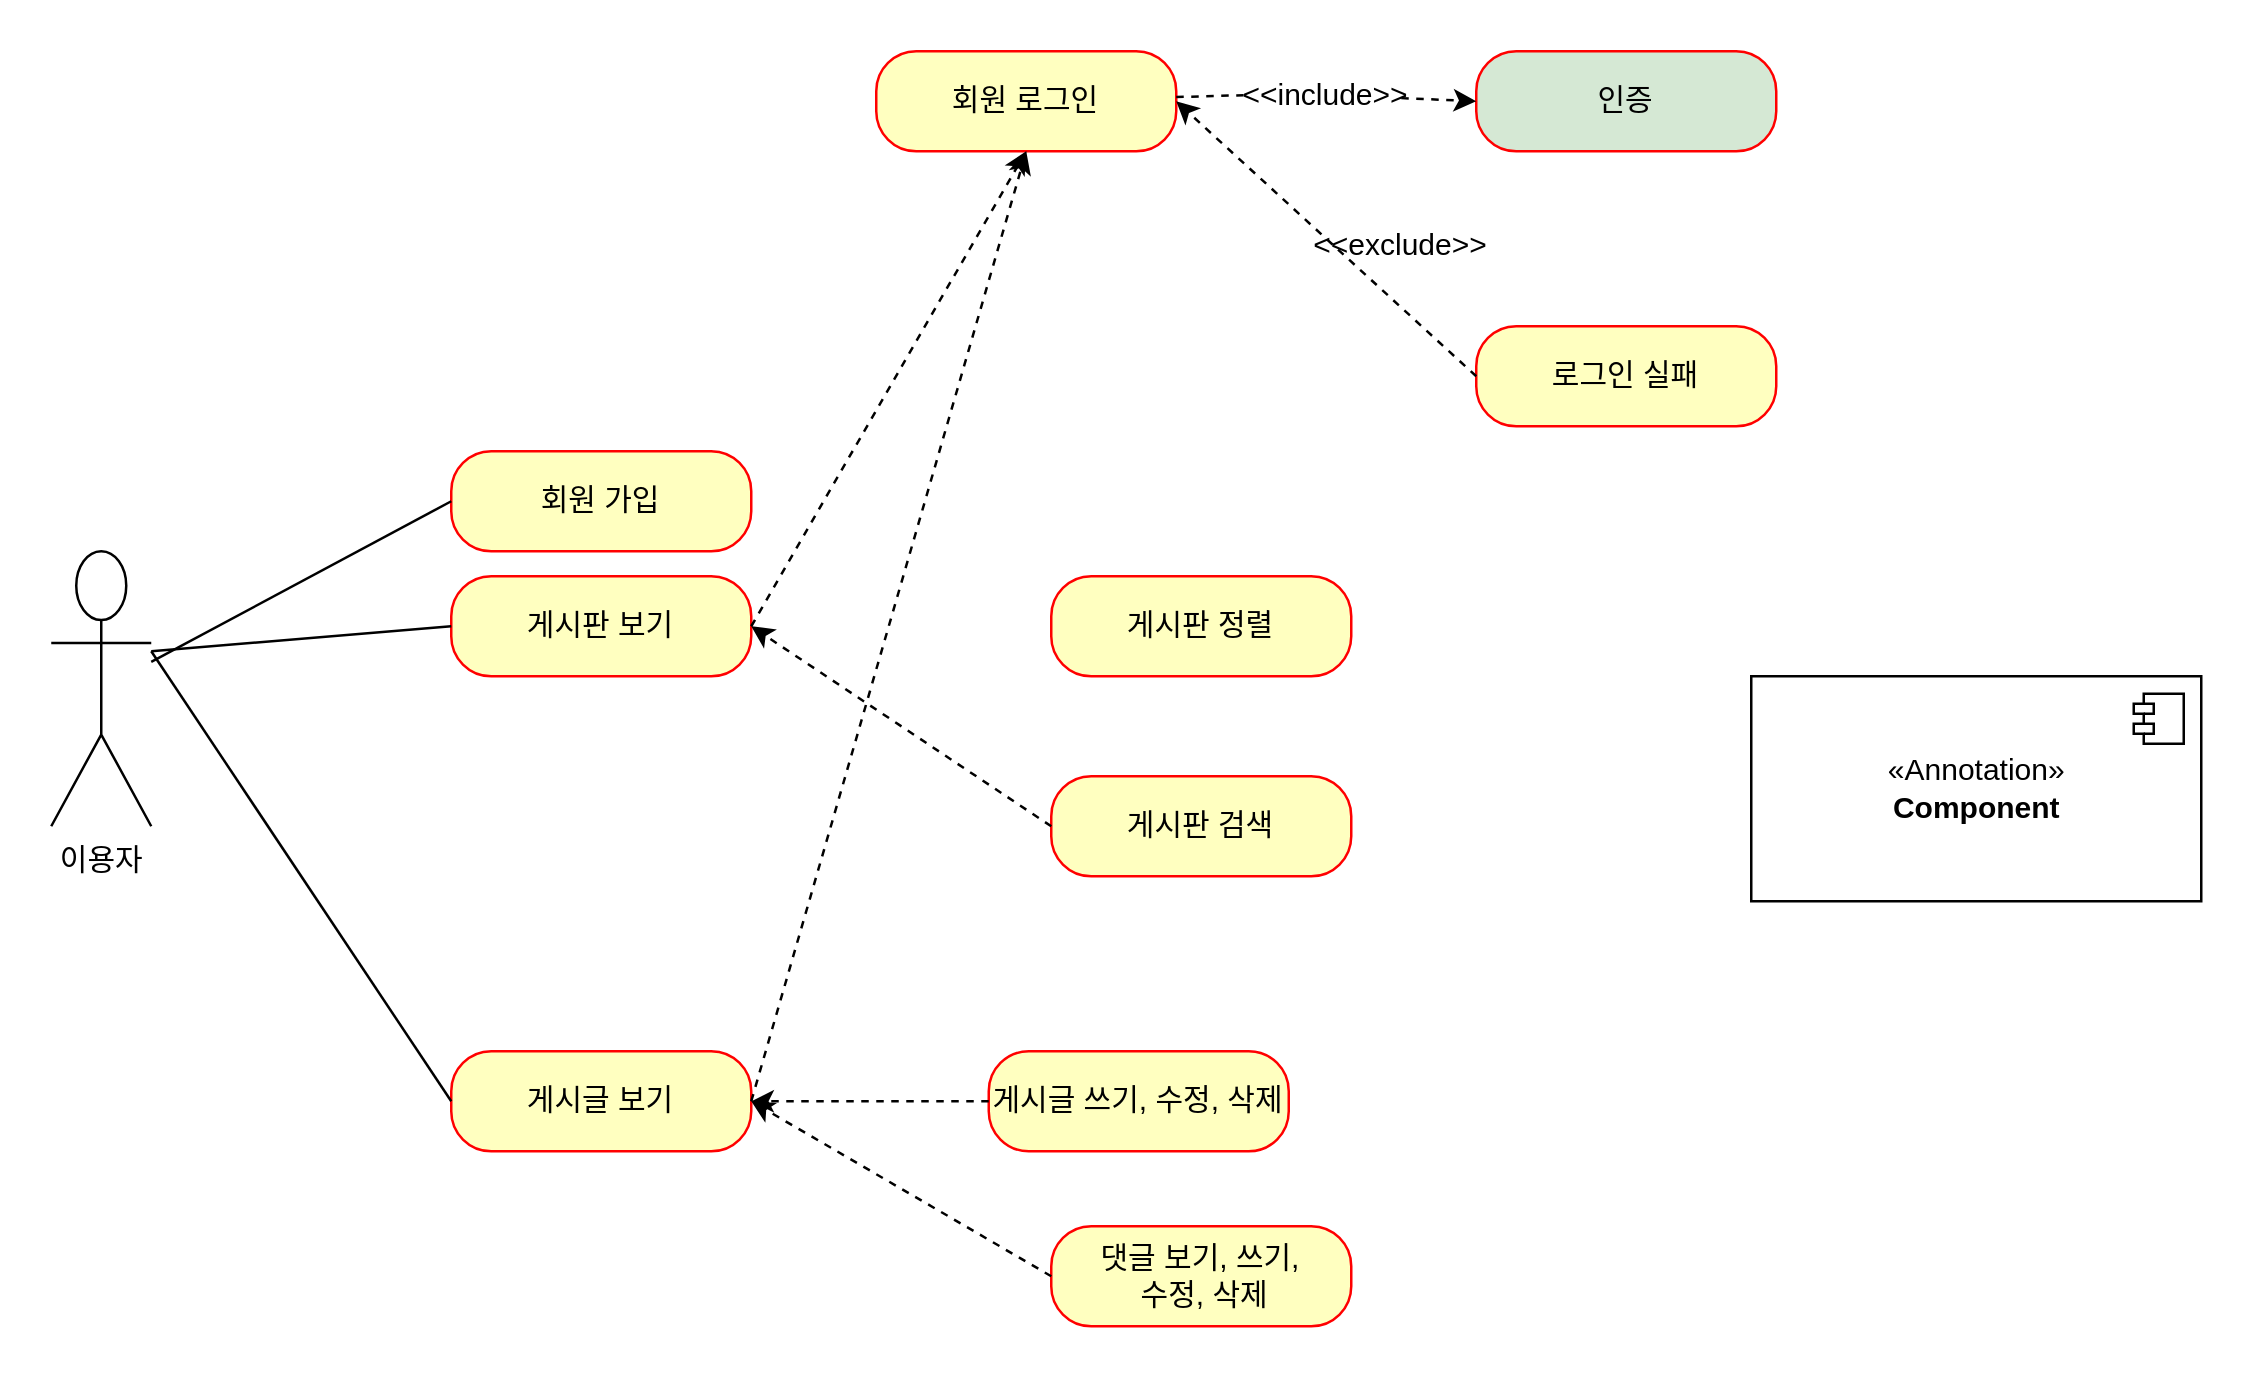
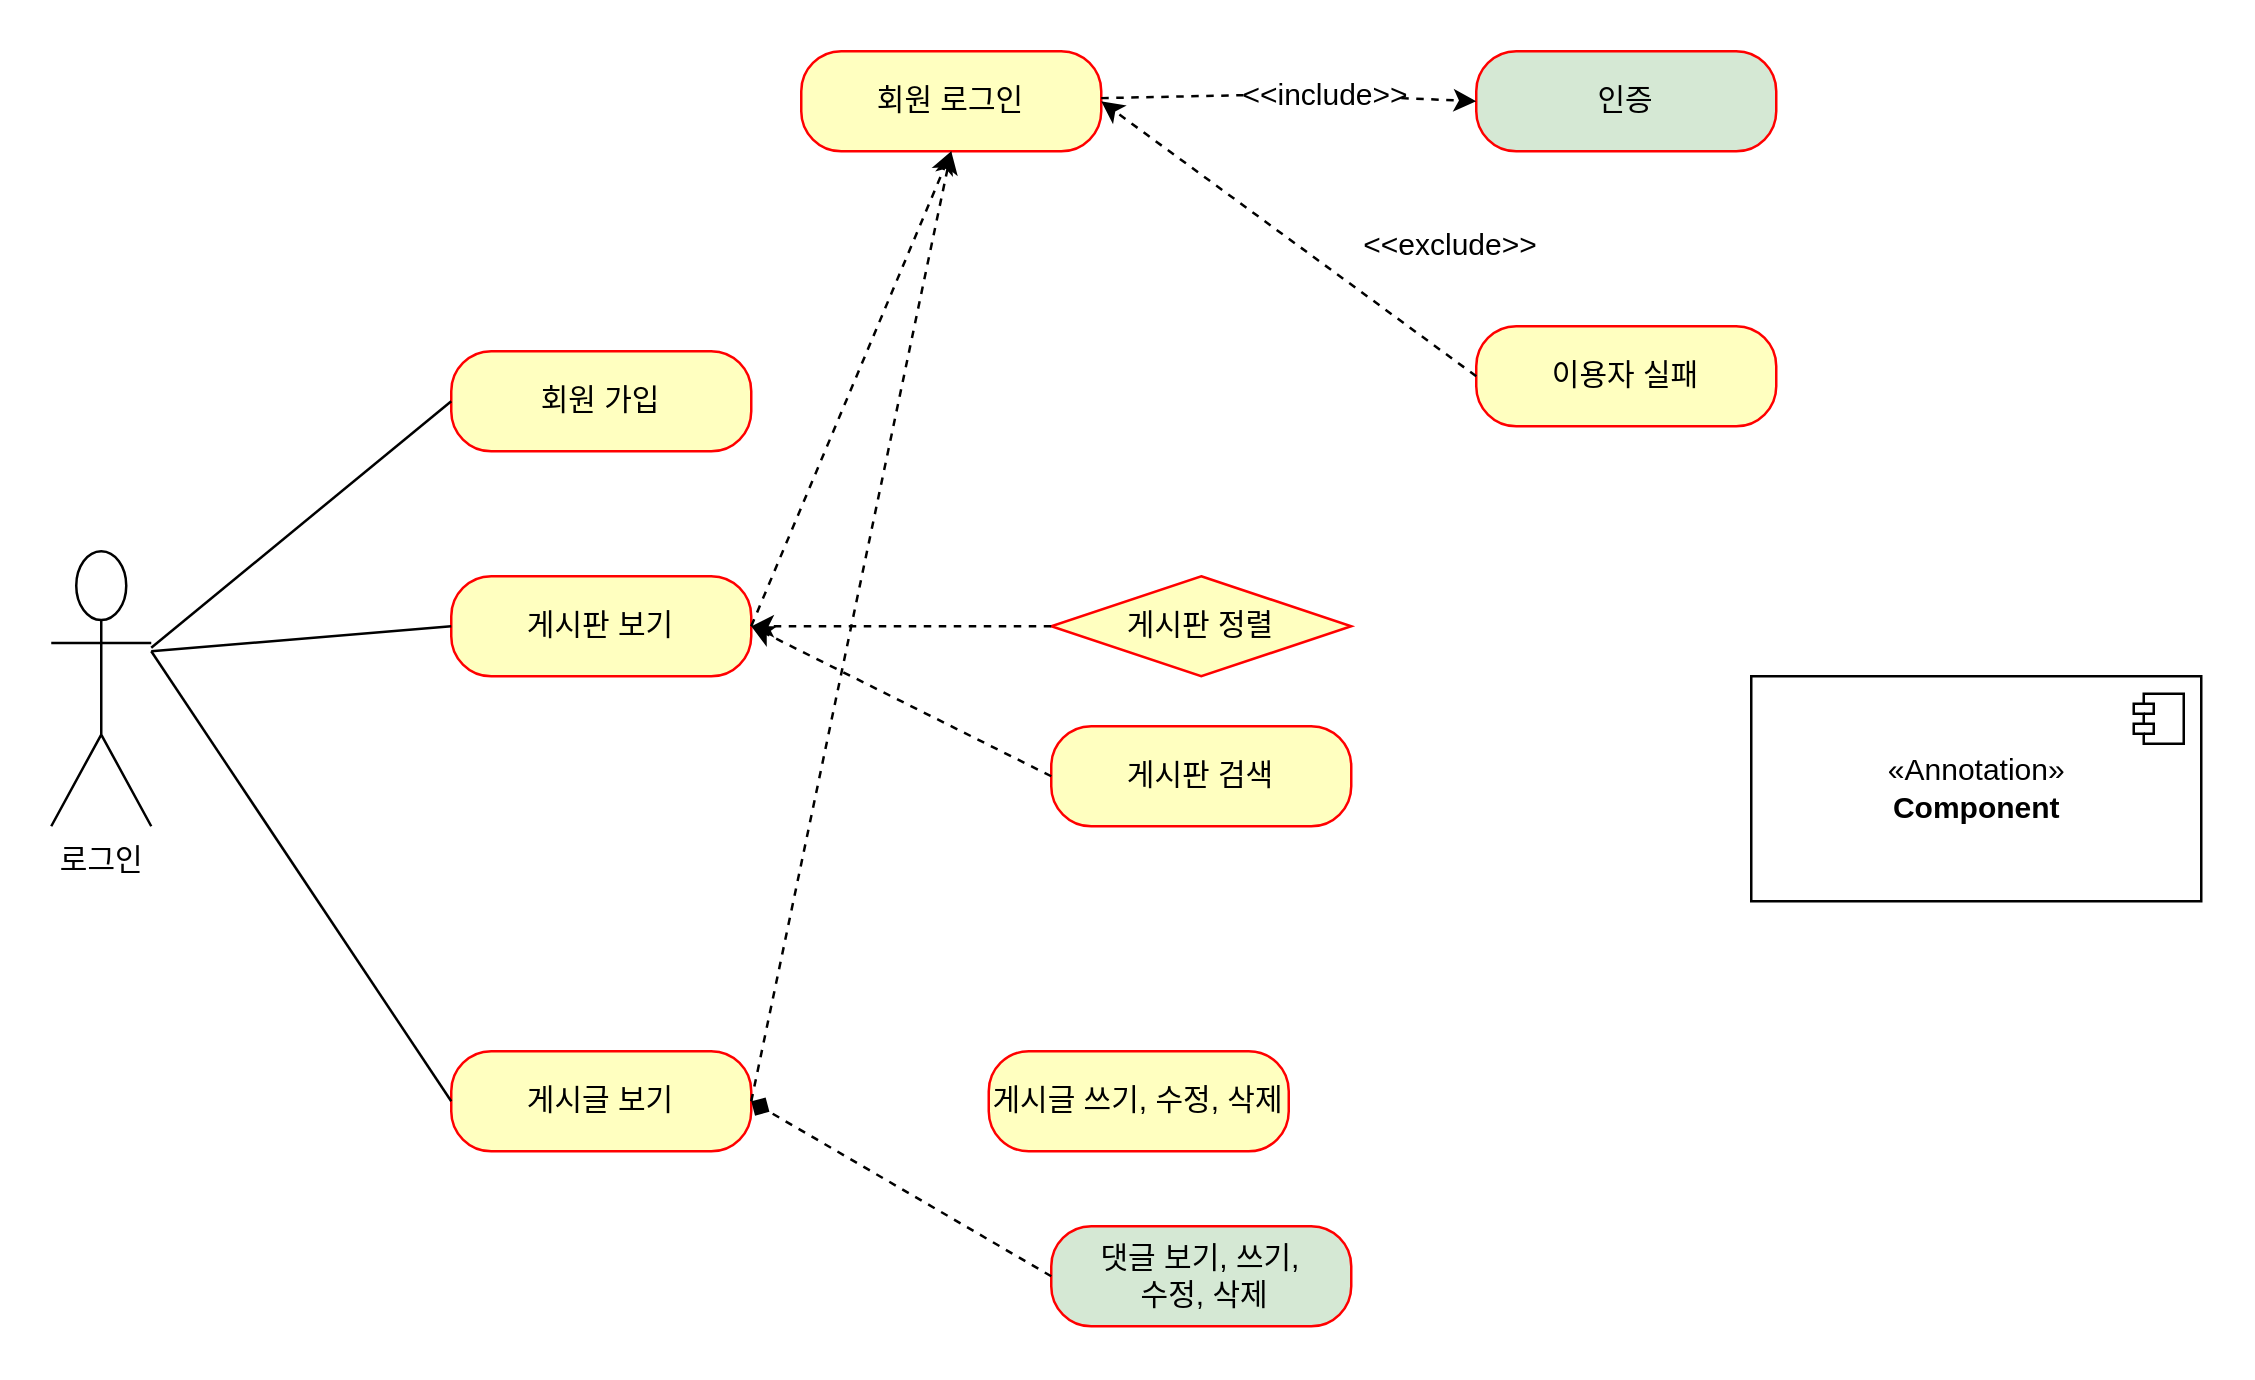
node "회원 로그인": moved (1026, 101) -> (951, 101)
node "<<exclude>>": moved (1401, 245) -> (1451, 245)
node "로그인 실패": label "로그인 실패" -> "이용자 실패"
node "회원 가입": moved (601, 501) -> (601, 401)
edge "게시판 정렬" -> "게시판 보기": added
node "게시판 정렬": shape rounded rectangle -> diamond
node "게시판 검색": moved (1201, 826) -> (1201, 776)
node "이용자": label "이용자" -> "로그인"
edge "게시글 쓰기, 수정, 삭제" -> "게시글 보기": removed
edge "댓글 보기, 쓰기, 수정, 삭제" -> "게시글 보기": arrowhead classic -> diamond
node "댓글 보기, 쓰기, 수정, 삭제": fillcolor #ffffc0 -> #d5e8d4
